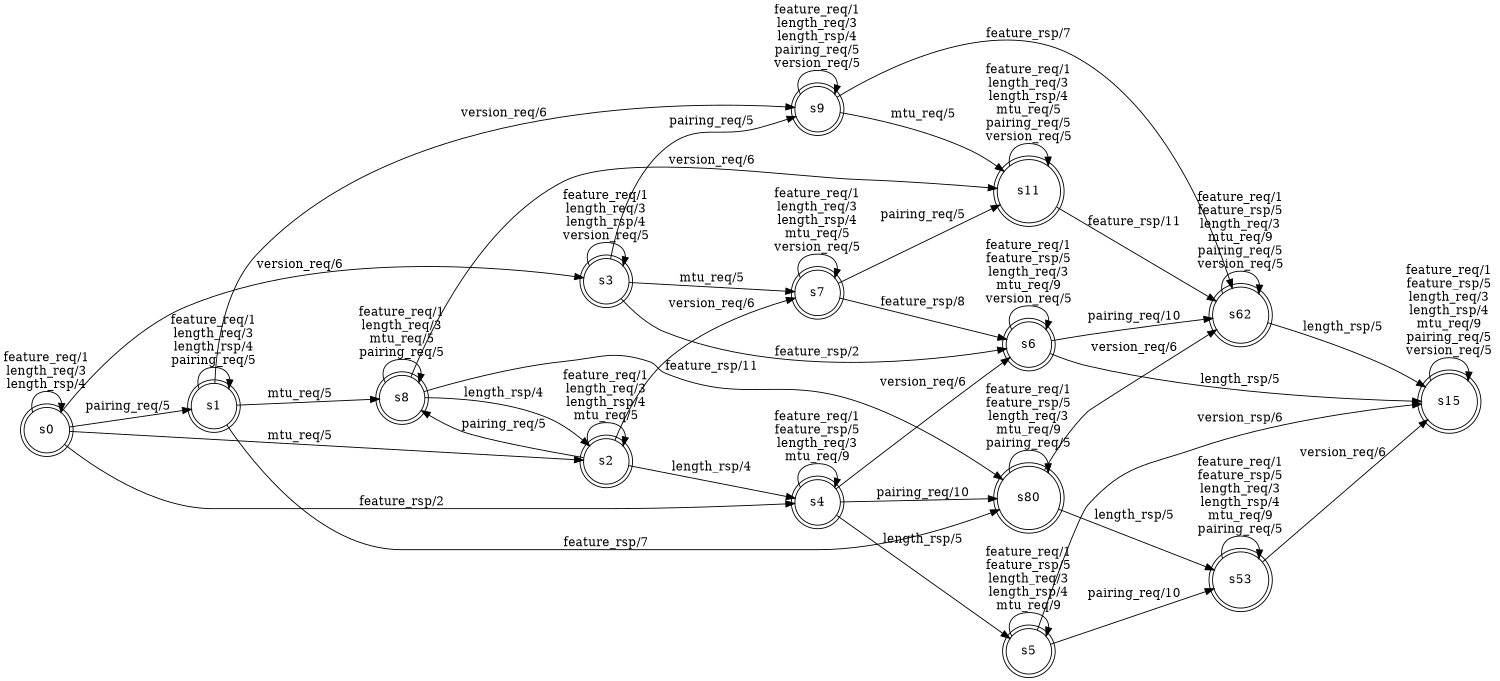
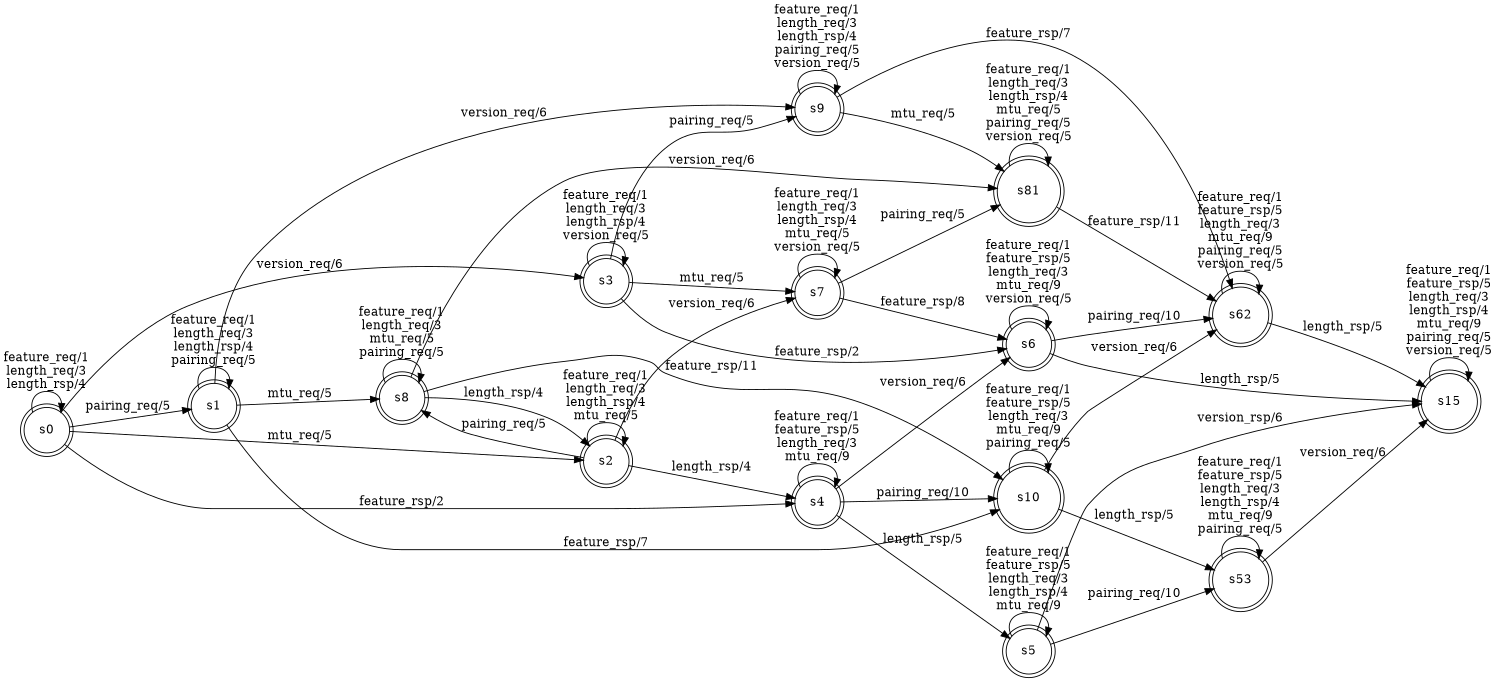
node "s11": label "s11" -> "s81"
node "s80": label "s80" -> "s10"
